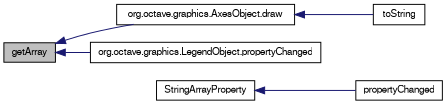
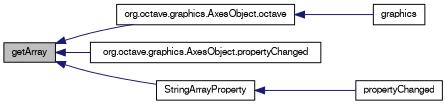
node "org.octave.graphics.AxesObject.draw": label "org.octave.graphics.AxesObject.draw" -> "org.octave.graphics.AxesObject.octave"
node "toString": label "toString" -> "graphics"
node "org.octave.graphics.LegendObject.propertyChanged": label "org.octave.graphics.LegendObject.propertyChanged" -> "org.octave.graphics.AxesObject.propertyChanged"
edge "StringArrayProperty" -> "getArray": added
